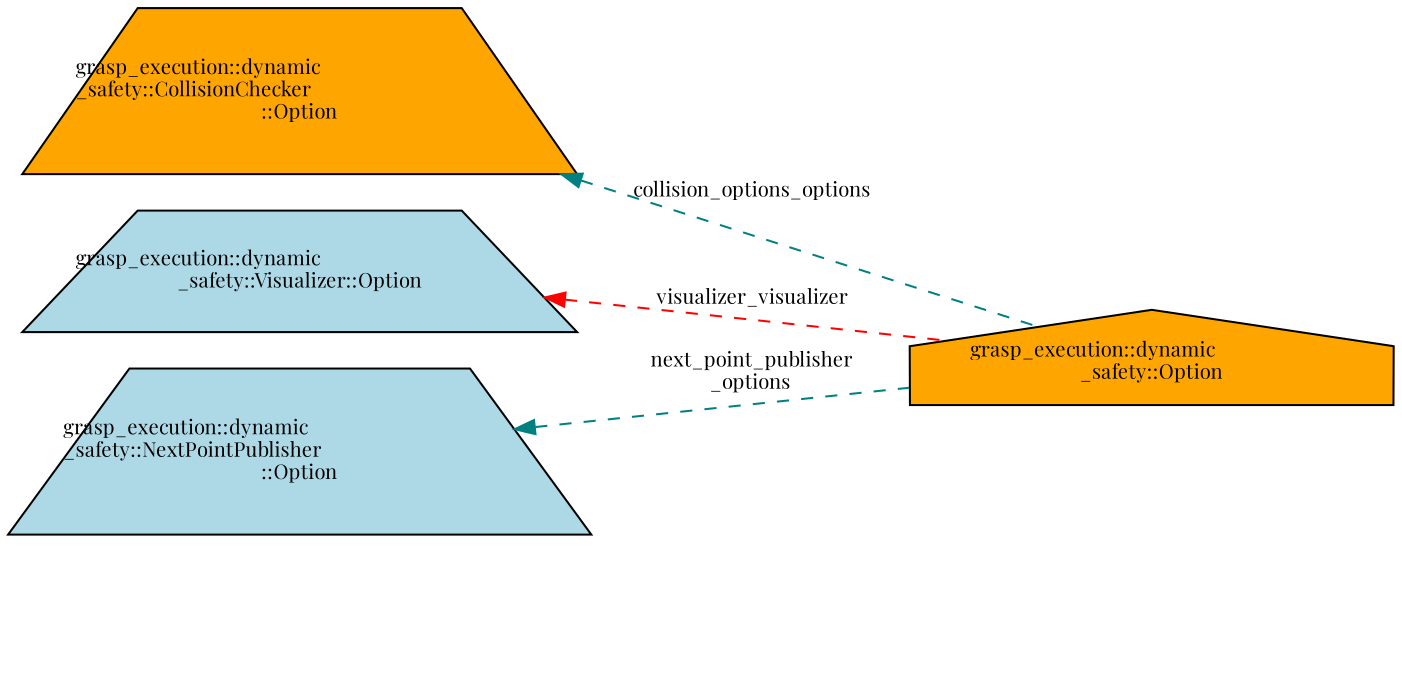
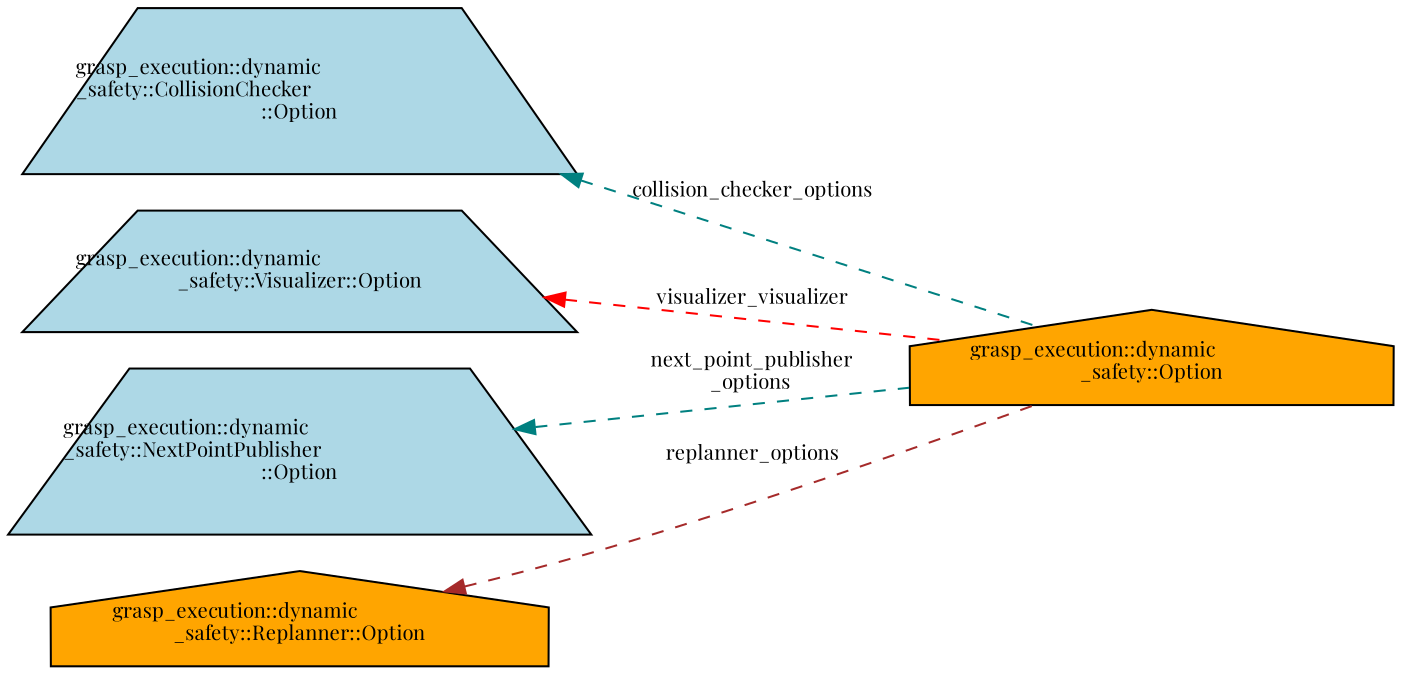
node "grasp_execution::dynamic _safety::CollisionChecker ::Option": fillcolor orange -> lightblue
edge "grasp_execution::dynamic _safety::Option" -> "grasp_execution::dynamic _safety::CollisionChecker ::Option": label " collision_options_options" -> " collision_checker_options"
node "grasp_execution::dynamic _safety::Replanner::Option": added
